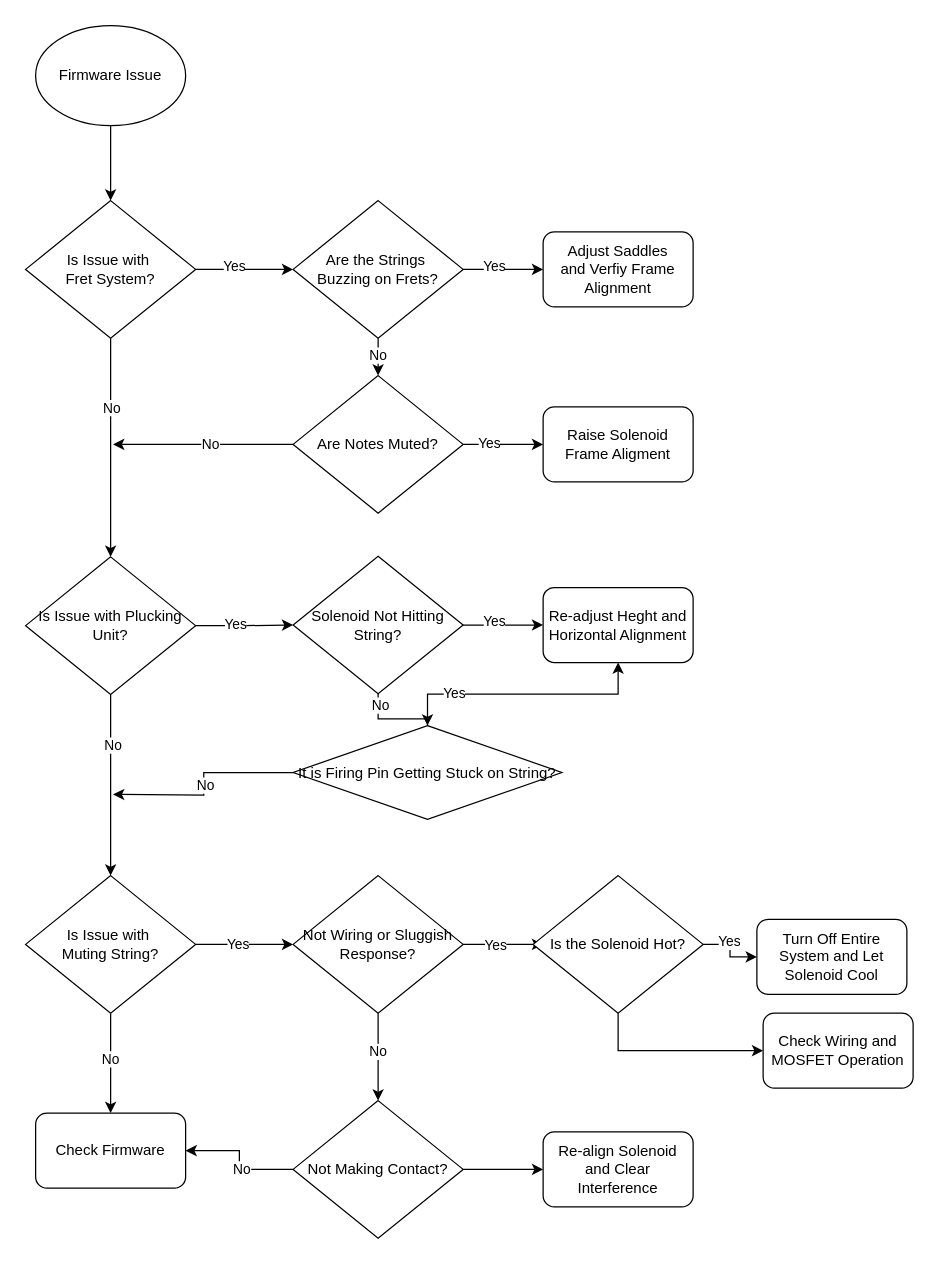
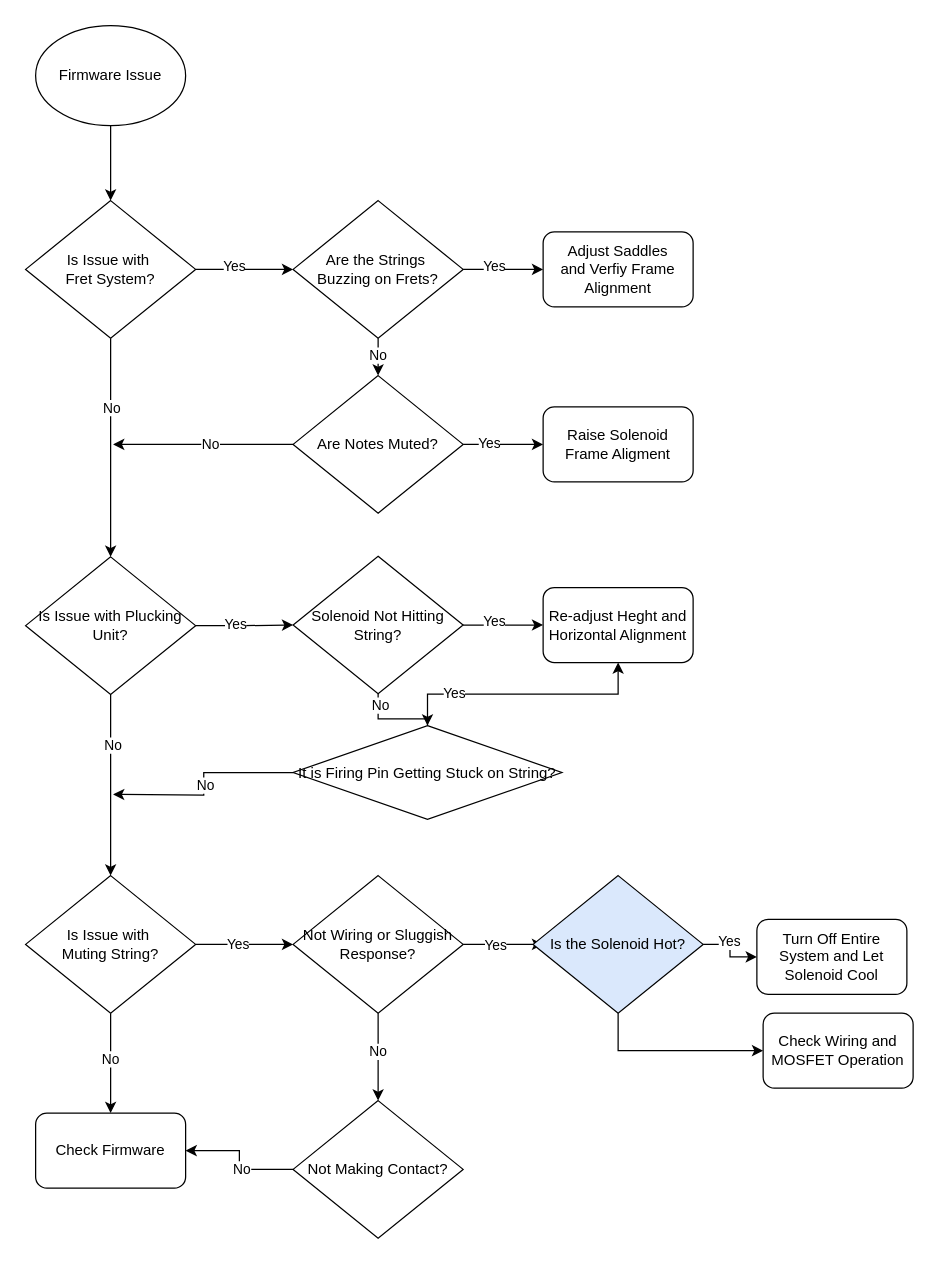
node "Is the Solenoid Hot?": fillcolor #ffffff -> #dae8fc
edge "Not Making Contact?" -> "Re-align Solenoid and Clear Interference": removed
node "Re-align Solenoid and Clear Interference": removed
